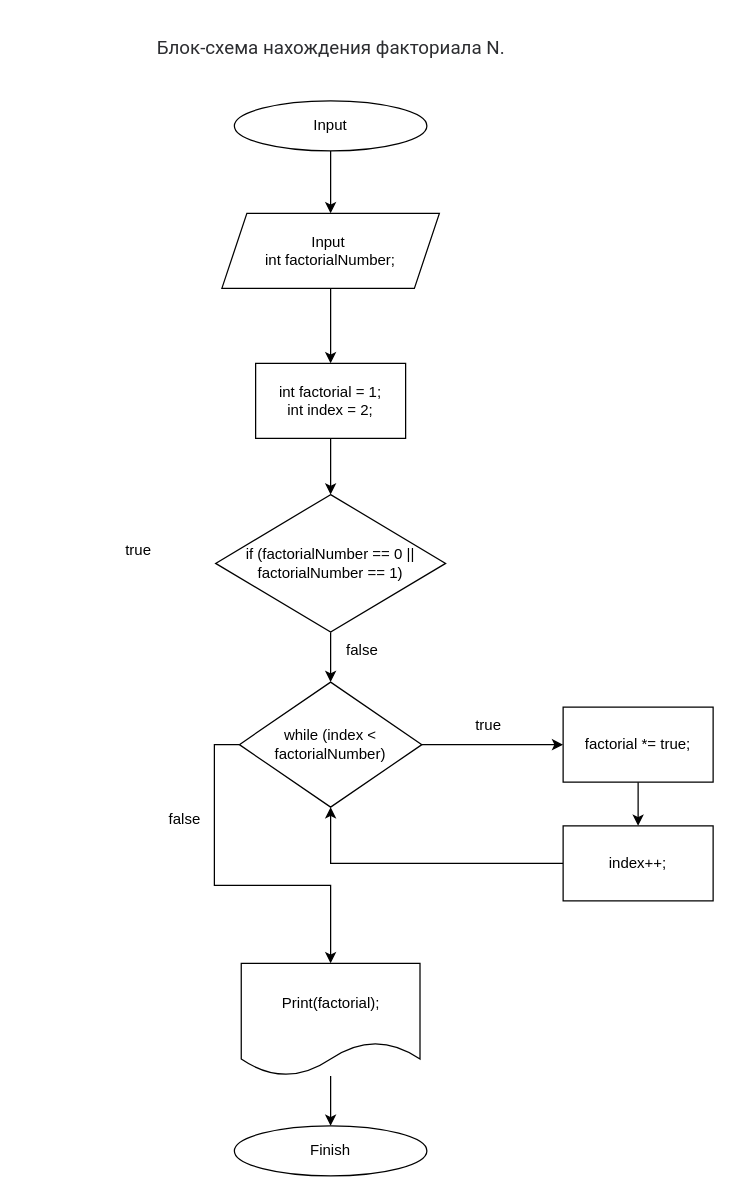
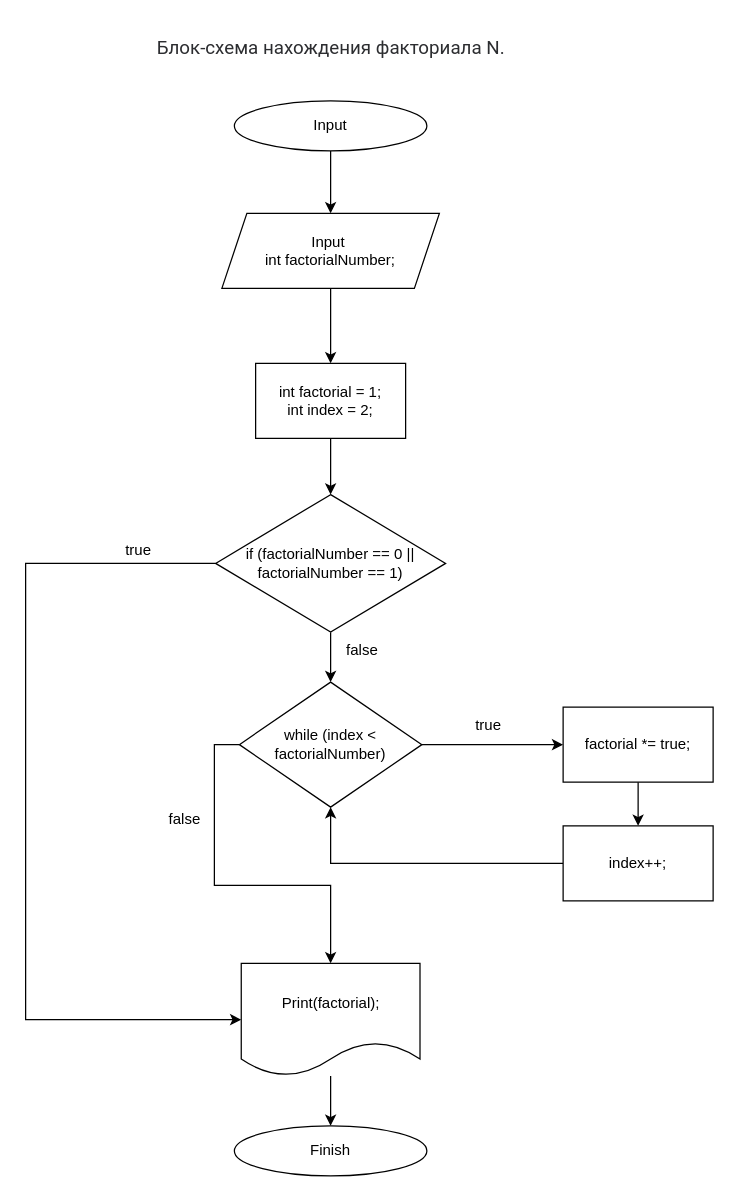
edge "if (factorialNumber == 0 || factorialNumber == 1)" -> "Print(factorial);": added
